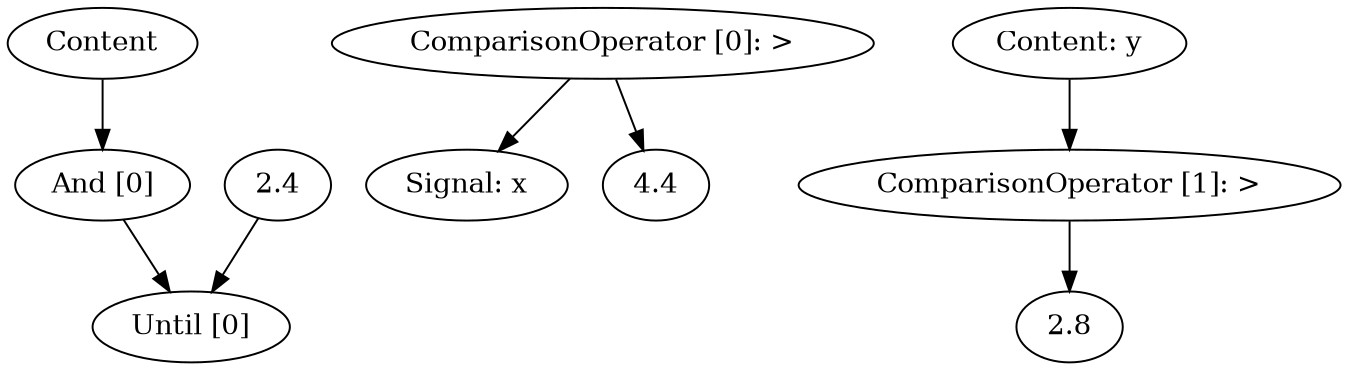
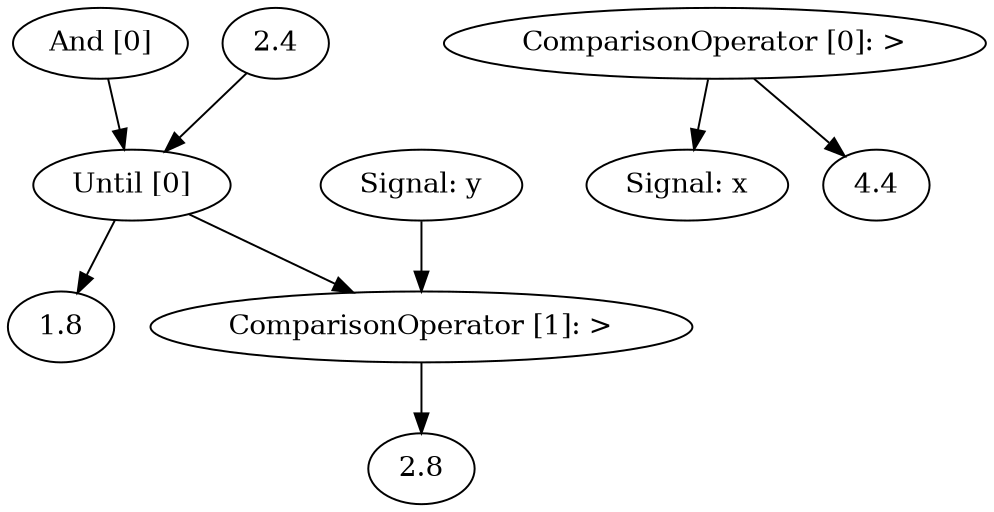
node "Content": removed
node "Content: y": label "Content: y" -> "Signal: y"
edge "Until [0]" -> "ComparisonOperator [1]: >": added
node "1.8": added
